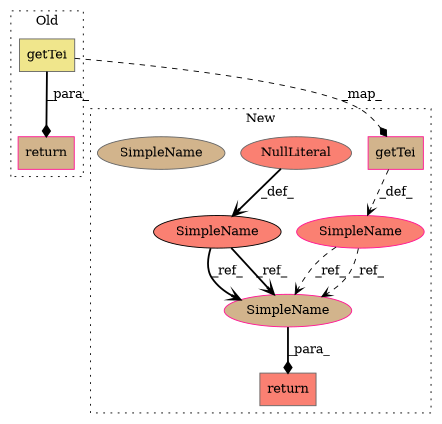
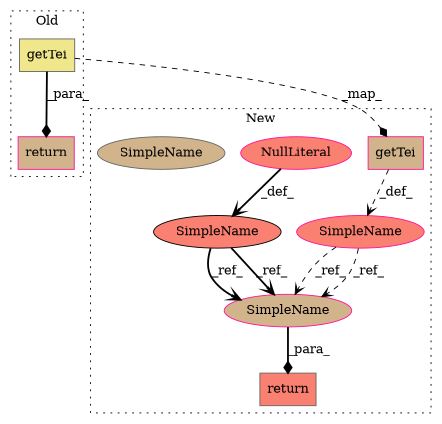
node "NullLiteral": color gray40 -> deeppink
